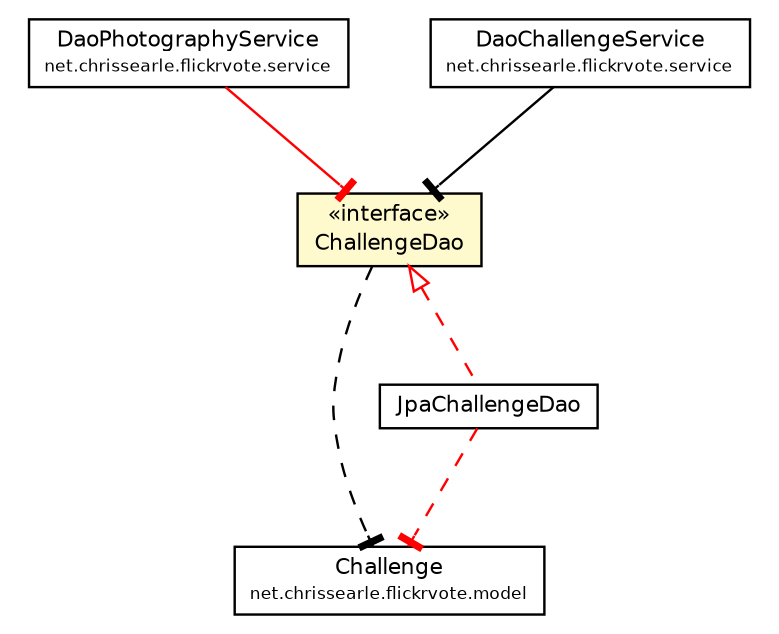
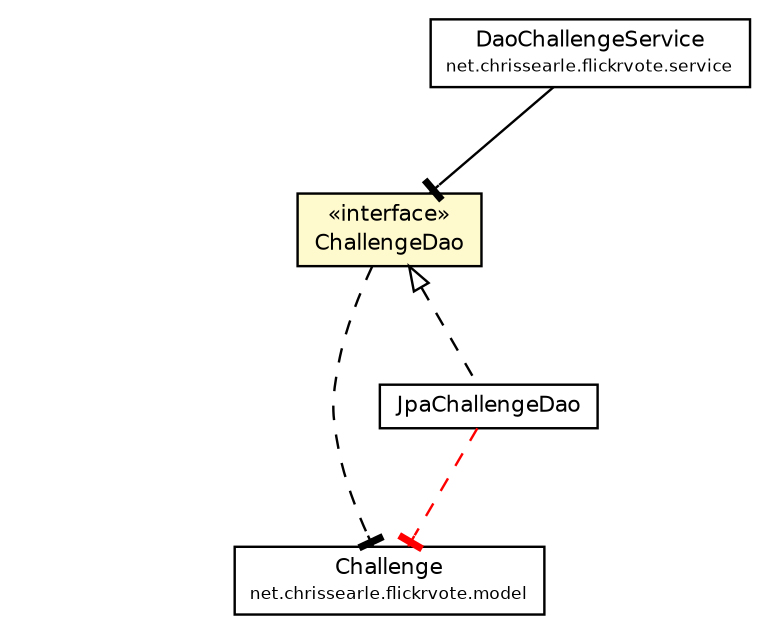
node "DaoPhotographyService": removed
edge "JpaChallengeDao" -> "ChallengeDao": color red -> black
